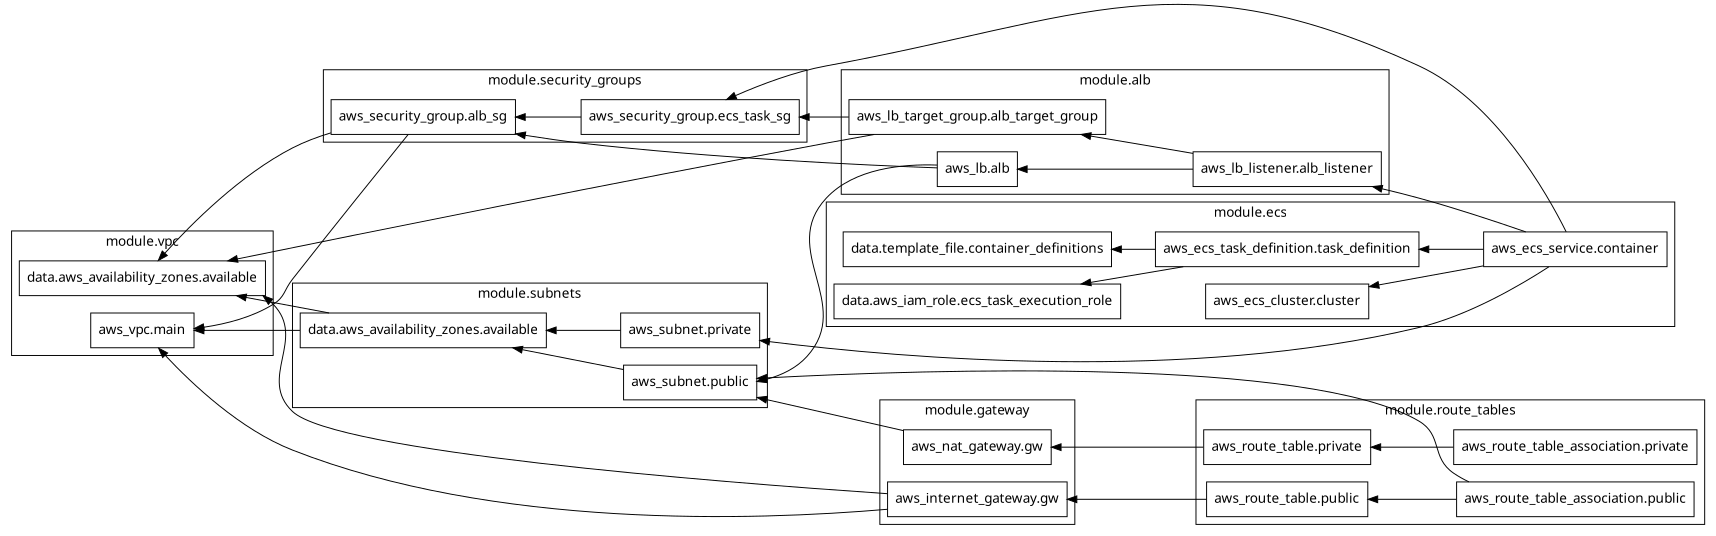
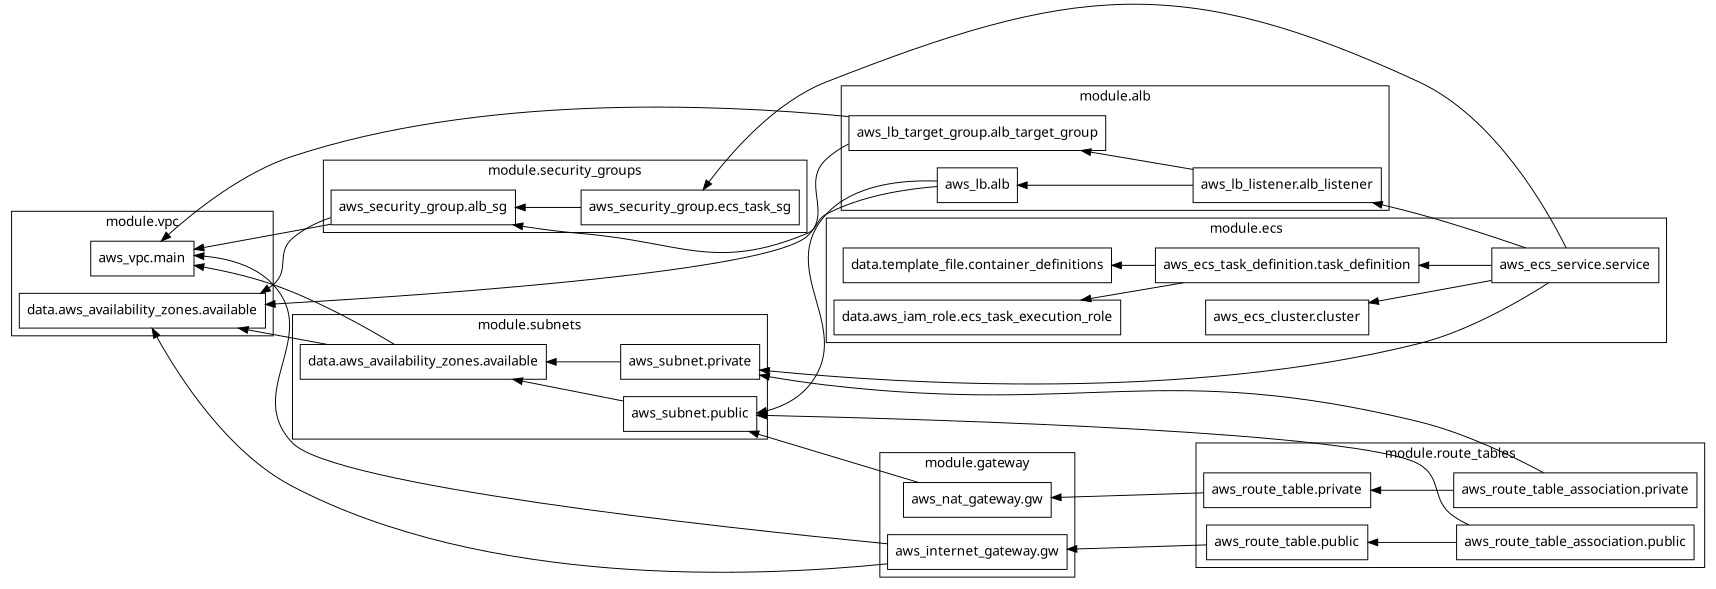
edge "aws_lb_target_group.alb_target_group" -> "aws_security_group.ecs_task_sg": now "aws_lb_target_group.alb_target_group" -> "aws_vpc.main"
node "aws_ecs_service.container": label "aws_ecs_service.container" -> "aws_ecs_service.service"
edge "aws_route_table_association.private" -> "aws_subnet.private": added
